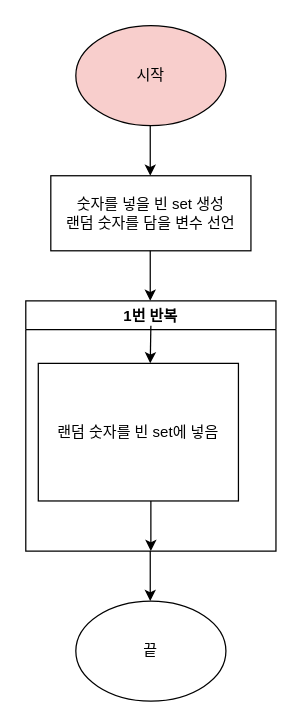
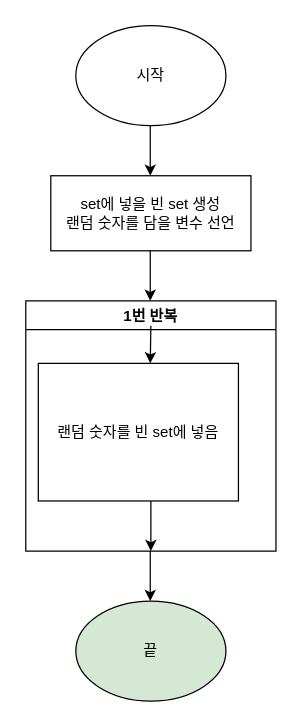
node "시작": fillcolor #f8cecc -> #ffffff
node "숫자를 넣을 빈 set 생성 랜덤 숫자를 담을 변수 선언": label "숫자를 넣을 빈 set 생성 랜덤 숫자를 담을 변수 선언" -> "set에 넣을 빈 set 생성 랜덤 숫자를 담을 변수 선언"
node "끝": fillcolor #ffffff -> #d5e8d4
